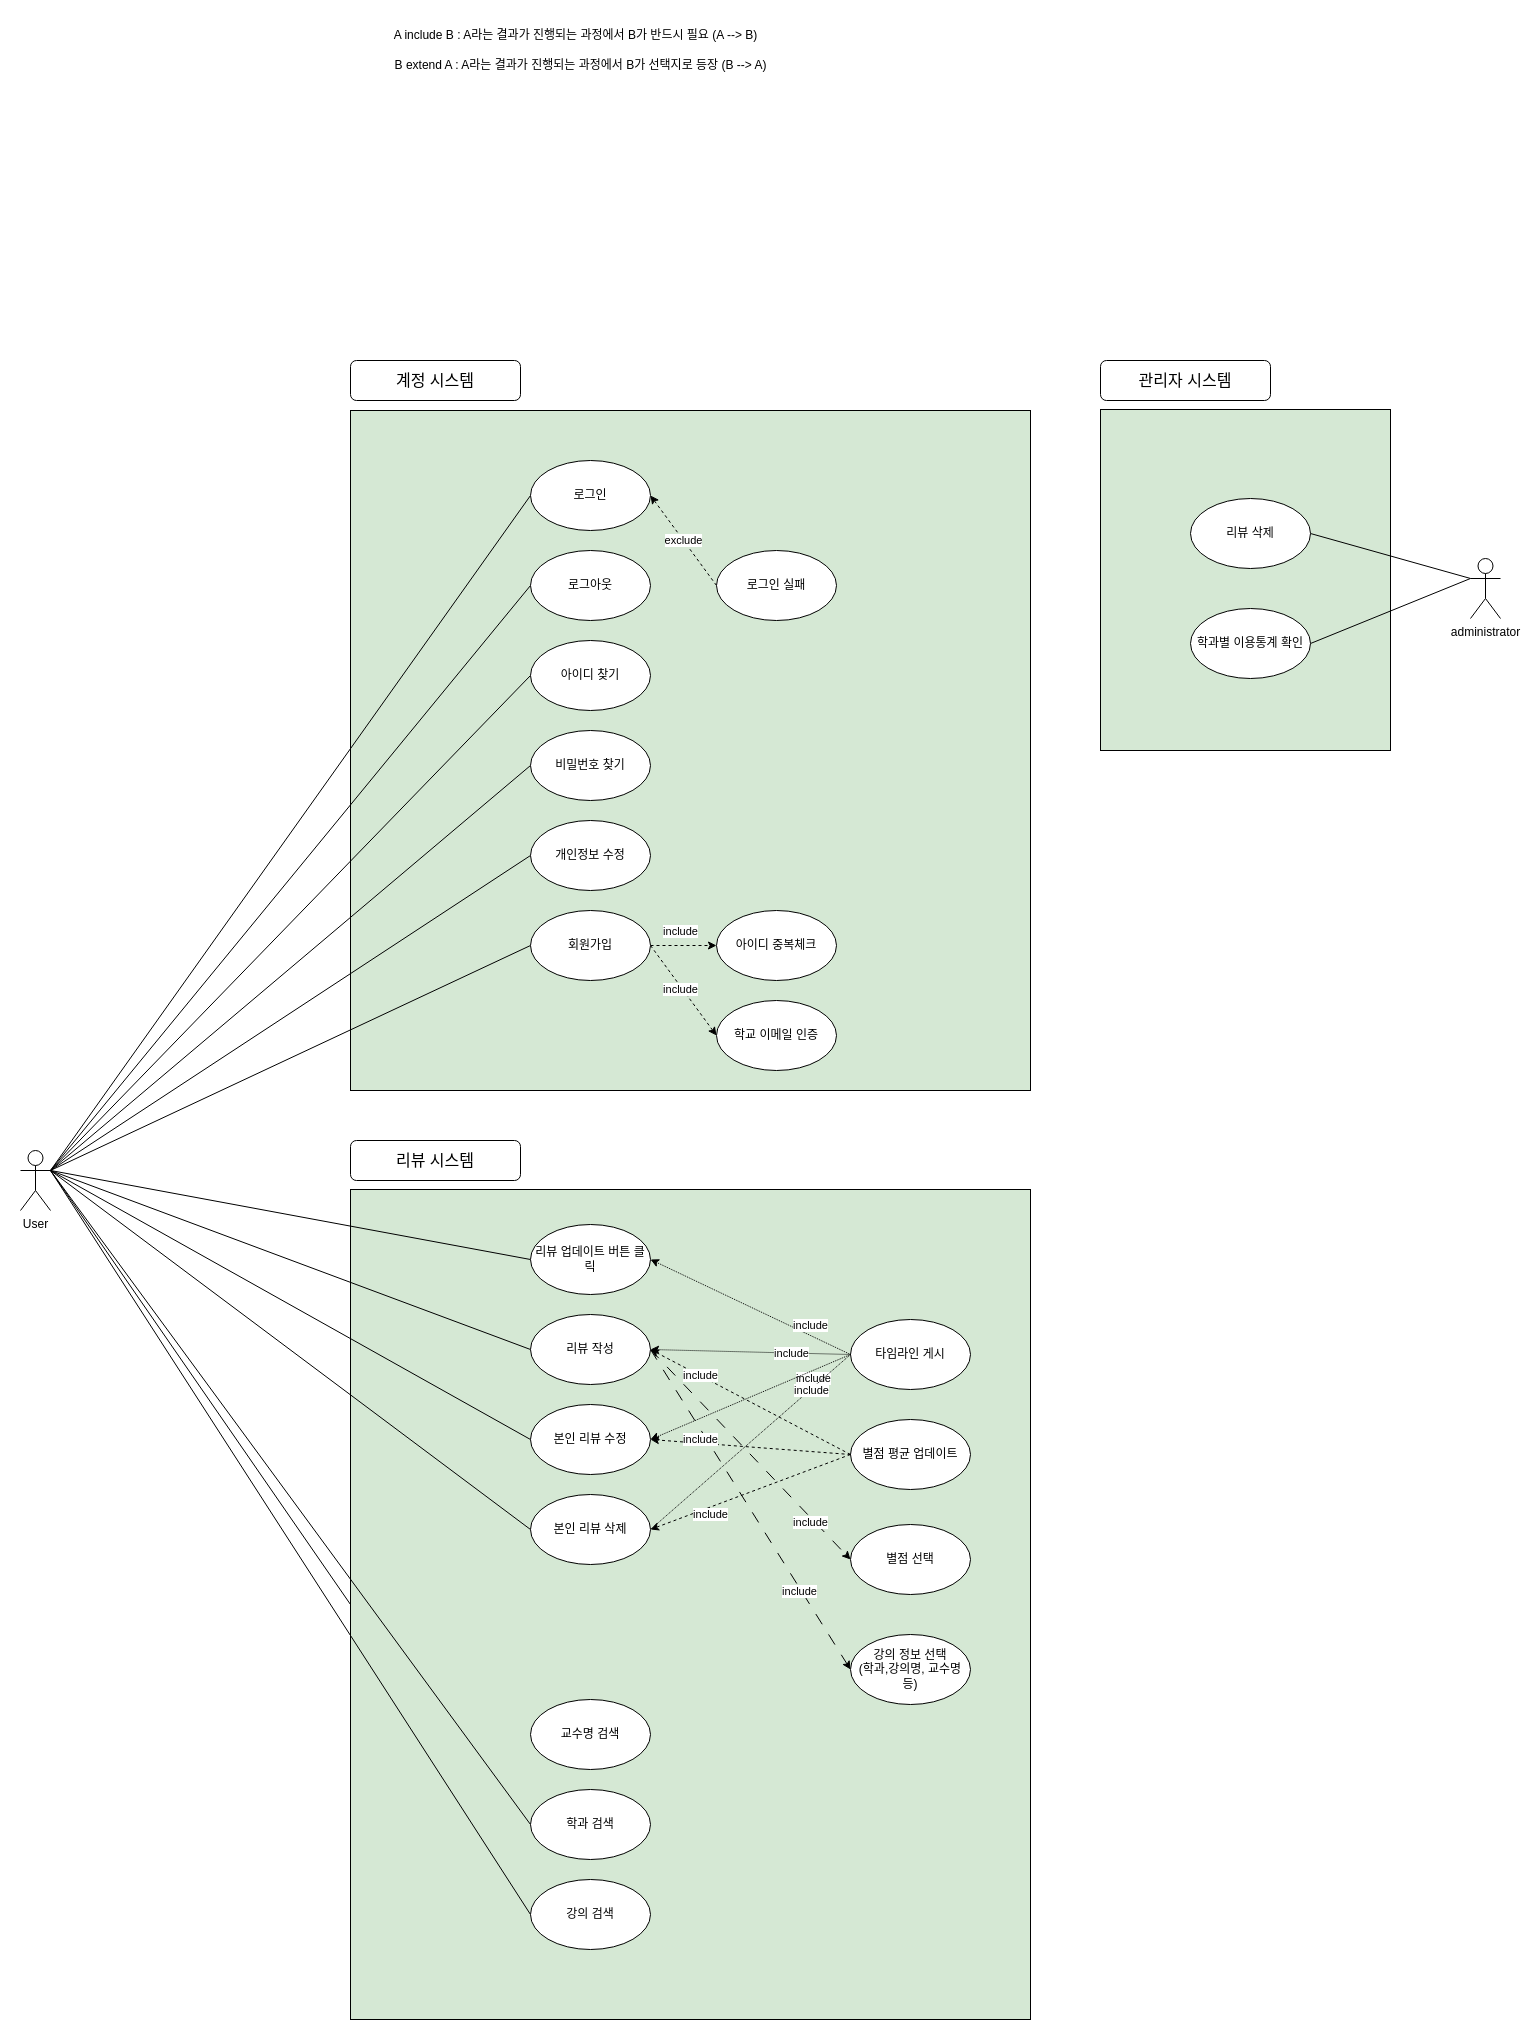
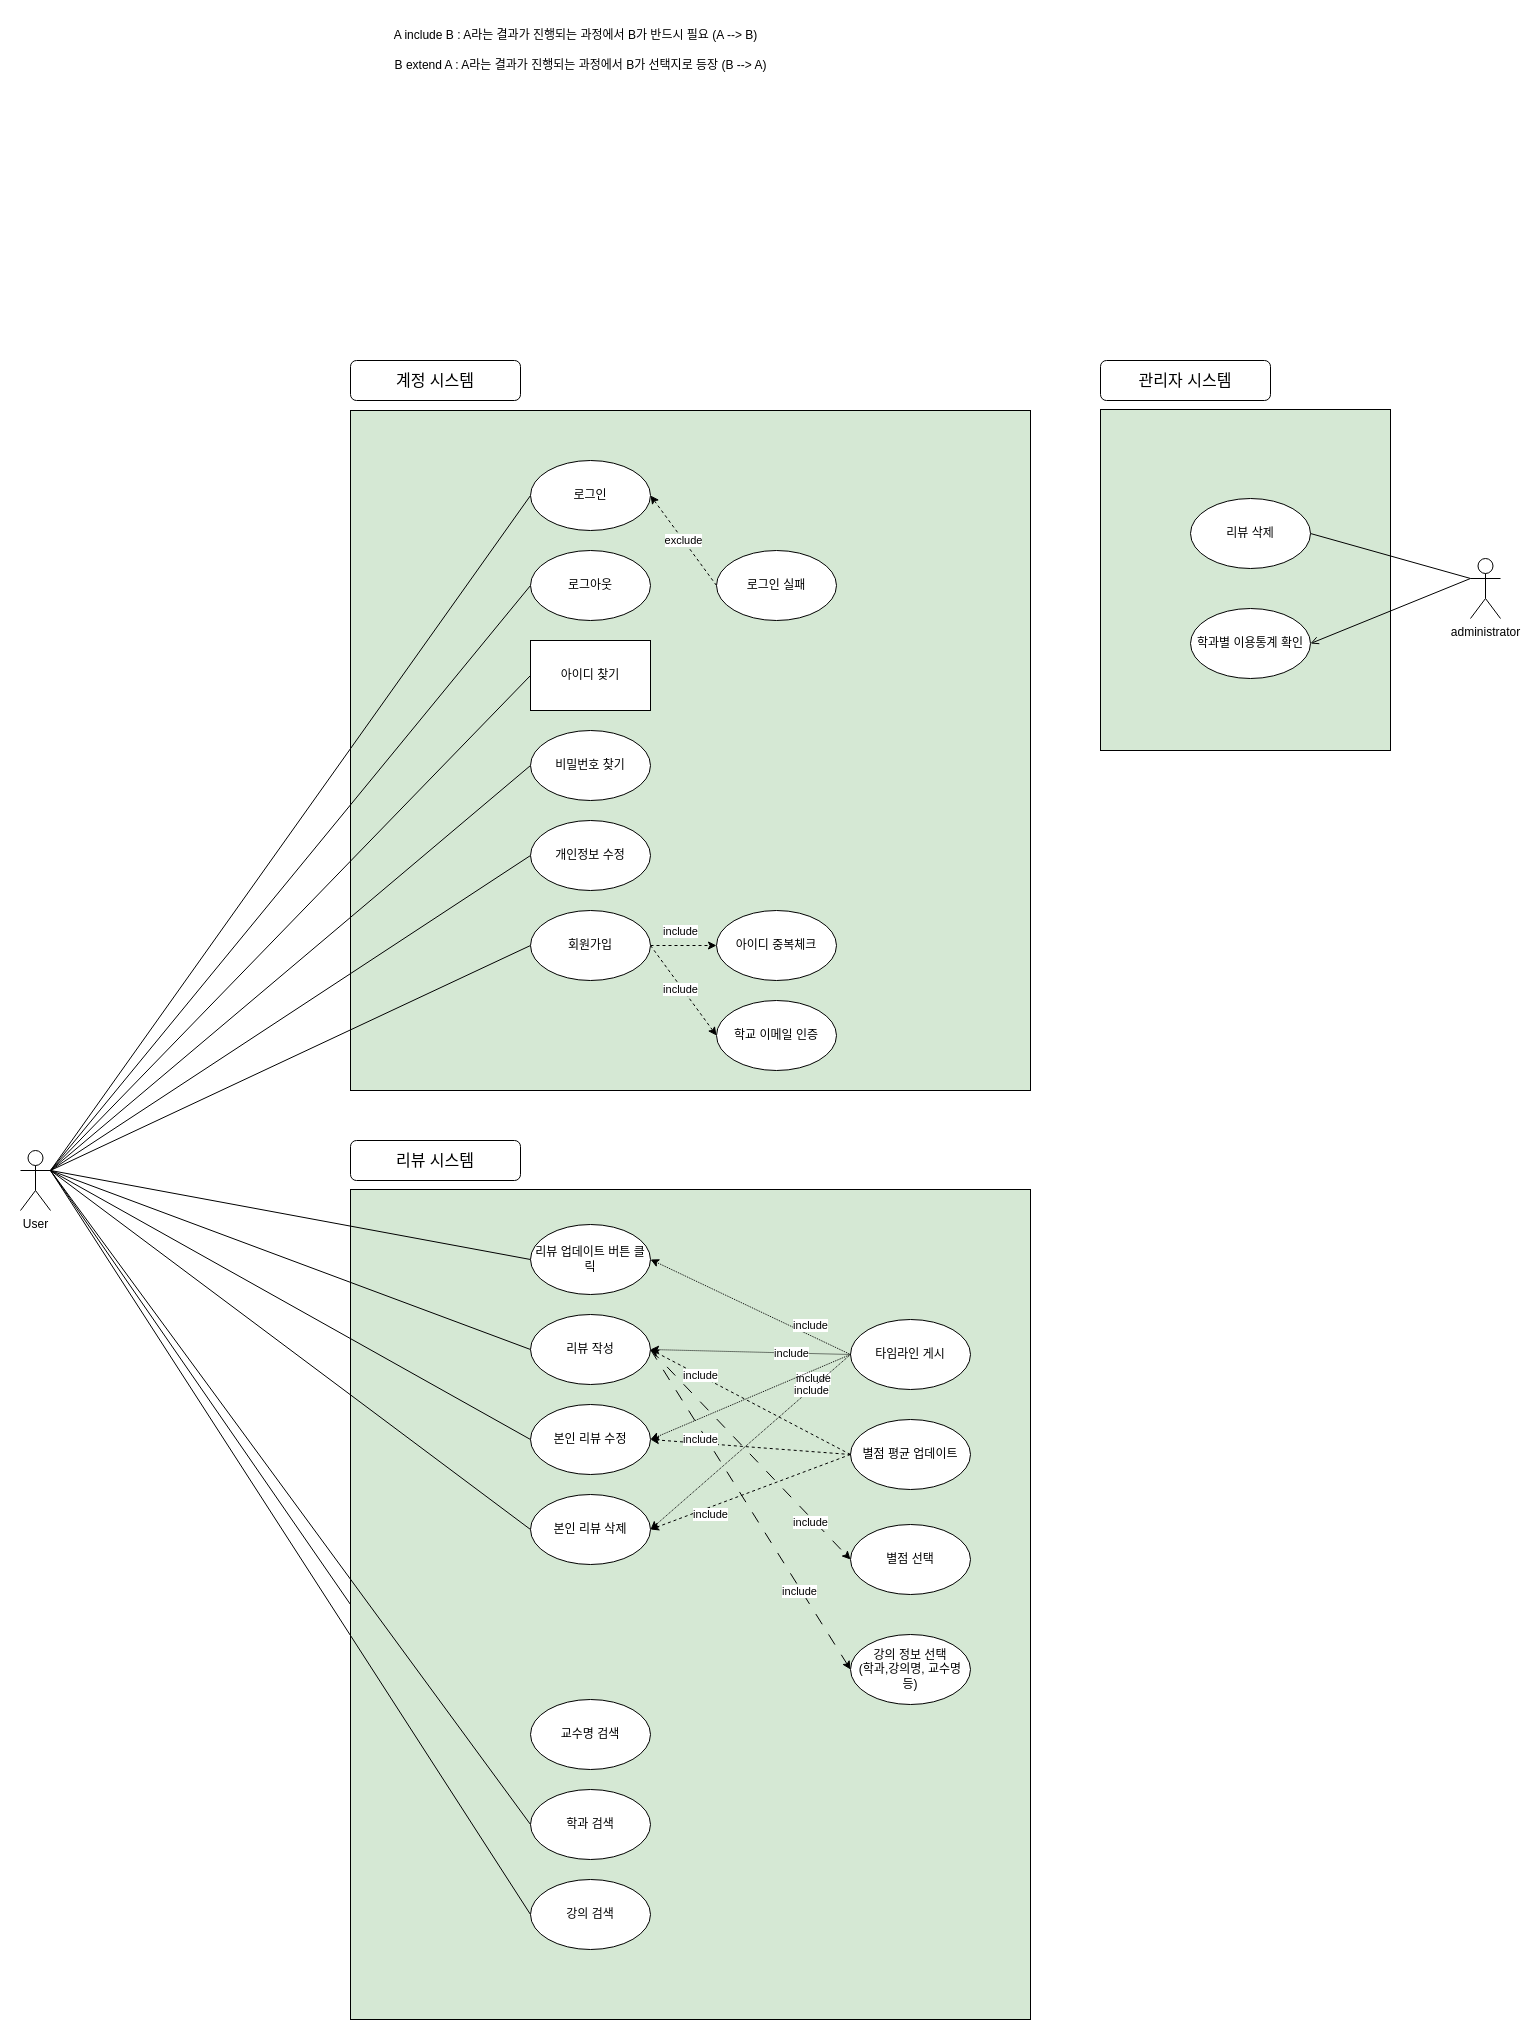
edge "administrator" -- "학과별 이용통계 확인": arrowhead none -> open
node "아이디 찾기": shape ellipse -> rectangle
edge "타임라인 게시" -- "본인 리뷰 삭제": arrowhead none -> classic
